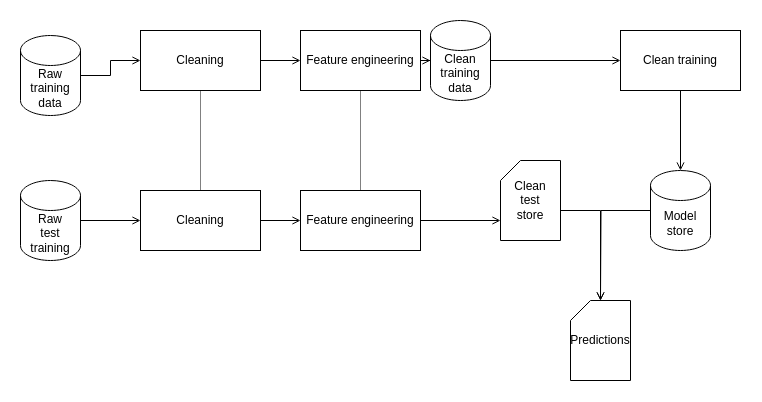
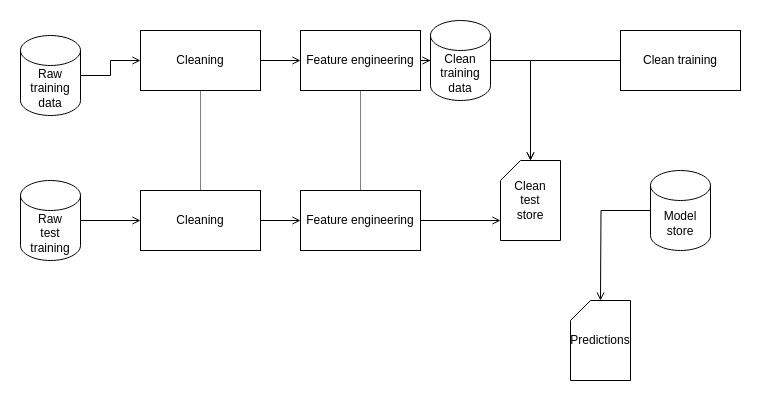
edge "Clean training data" -> "Clean training": now "Clean training data" -> "Clean test store"
edge "Clean training" -> "Model store": now "Clean training" -> "Clean test store"
edge "Clean test store" -> "Predictions": removed
